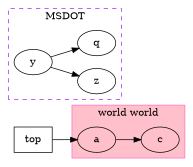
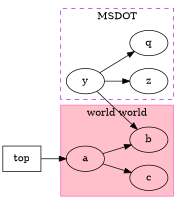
node "b": added
